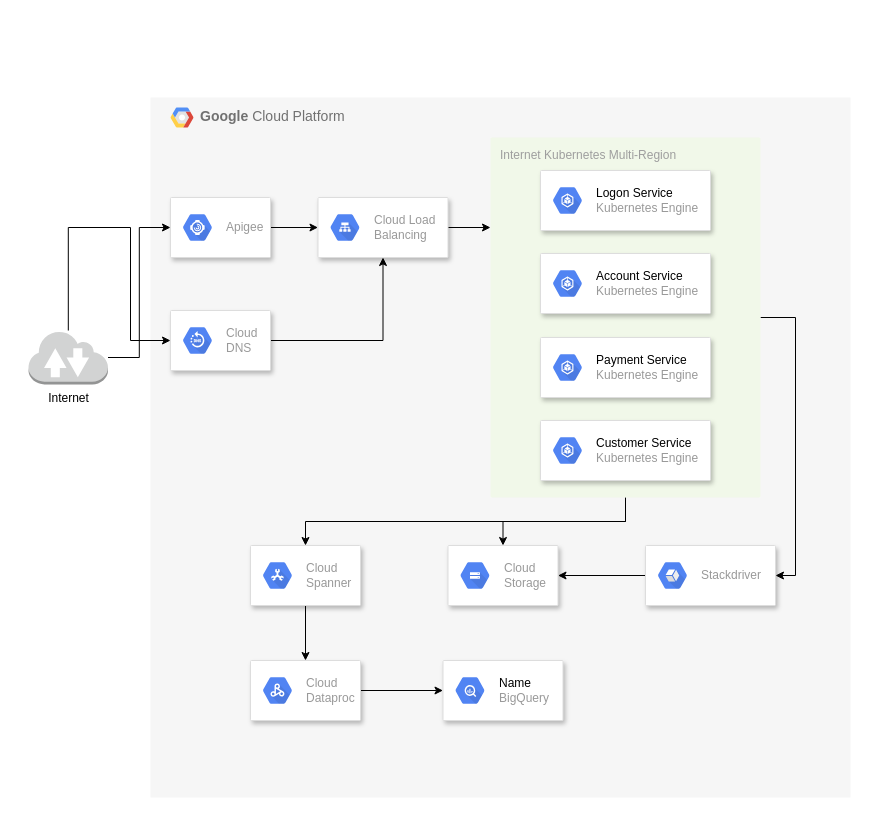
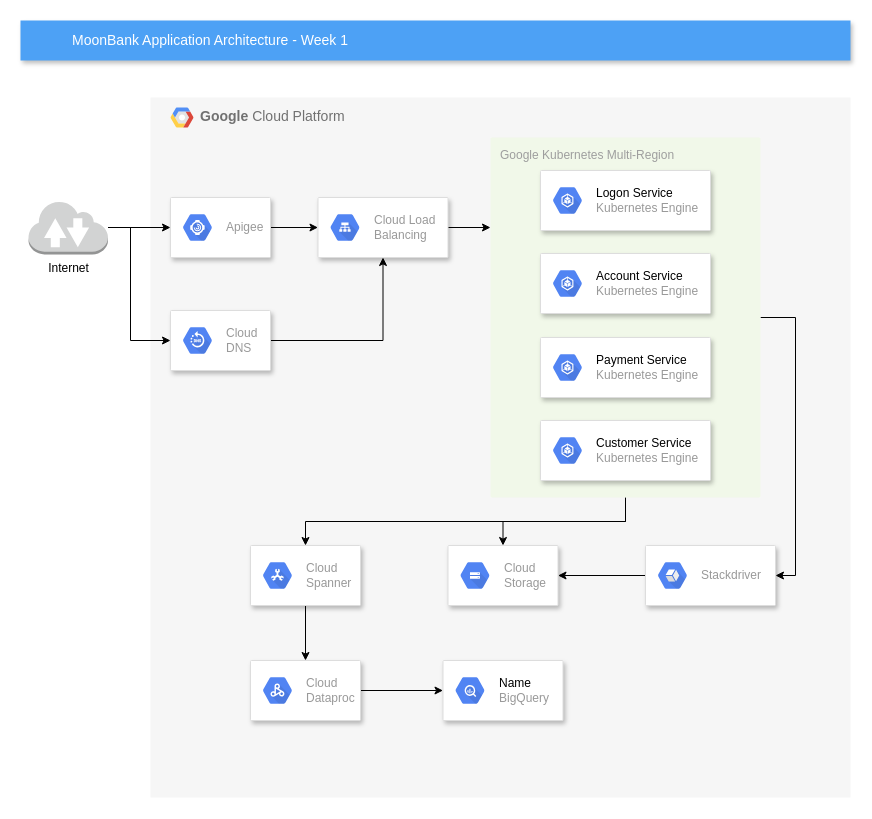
node "MoonBank Application Architecture - Week 1": added
node "Internet Kubernetes Multi-Region": label "Internet Kubernetes Multi-Region" -> "Google Kubernetes Multi-Region"
node "Internet": moved (68, 358) -> (68, 228)
